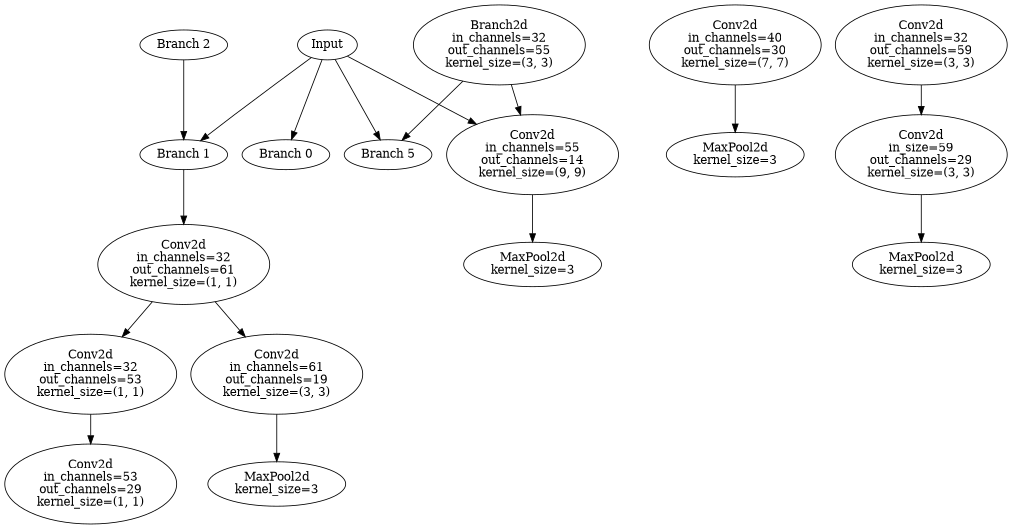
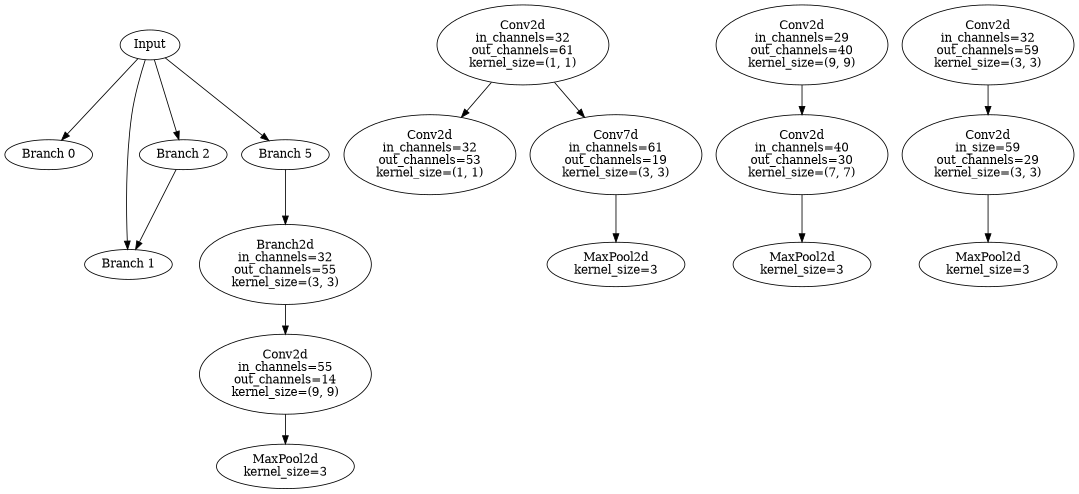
node "Conv2d in_channels=29 out_channels=40 kernel_size=(9, 9)": added
edge "Input" -> "Conv2d in_channels=55 out_channels=14 kernel_size=(9, 9)": now "Input" -> "Branch 2"
edge "Branch2d in_channels=32 out_channels=55 kernel_size=(3, 3)" -> "Branch 5": reversed
edge "Branch 1" -> "Conv2d in_channels=32 out_channels=61 kernel_size=(1, 1)": removed
node "Conv2d in_channels=61 out_channels=19 kernel_size=(3, 3)": label "Conv2d in_channels=61 out_channels=19 kernel_size=(3, 3)" -> "Conv7d in_channels=61 out_channels=19 kernel_size=(3, 3)"
node "Conv2d in_channels=53 out_channels=29 kernel_size=(1, 1)": removed
